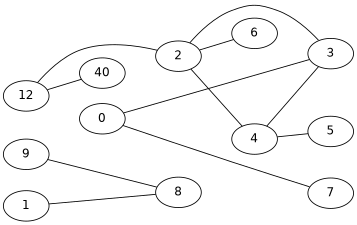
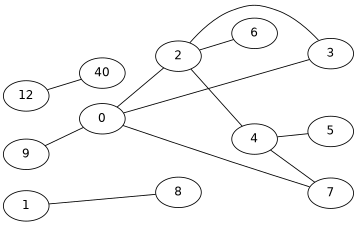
edge "2" -- "12": now "2" -- "0"
edge "3" -- "4": now "7" -- "4"
edge "9" -- "8": now "9" -- "0"
